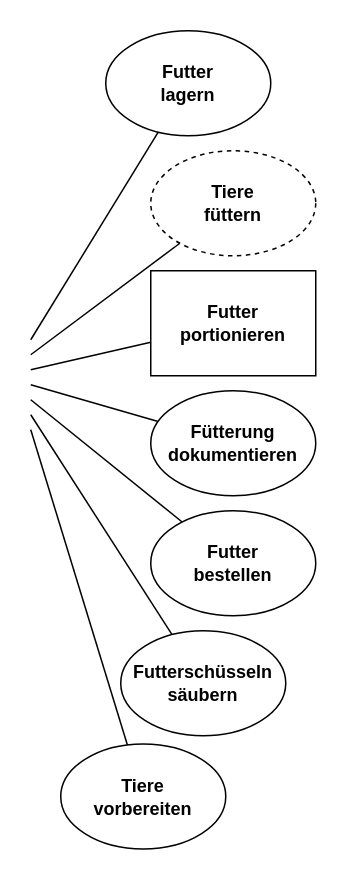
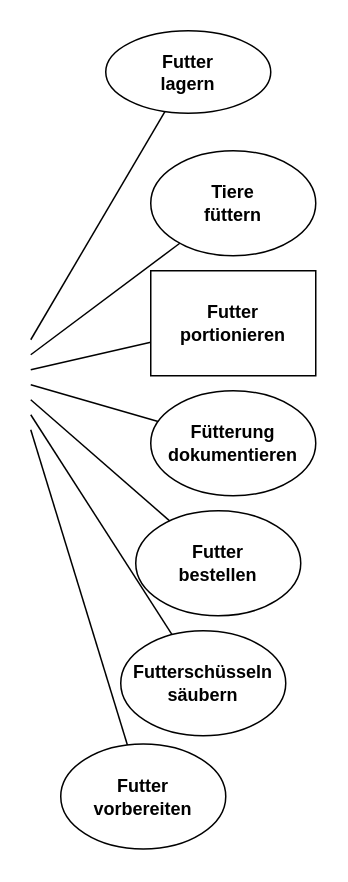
node "Futter lagern": size 165x105 -> 165x83
node "Tiere füttern": style dashed -> solid
node "Futter bestellen": moved (233, 563) -> (218, 563)
node "Tiere vorbereiten": label "Tiere vorbereiten" -> "Futter vorbereiten"
